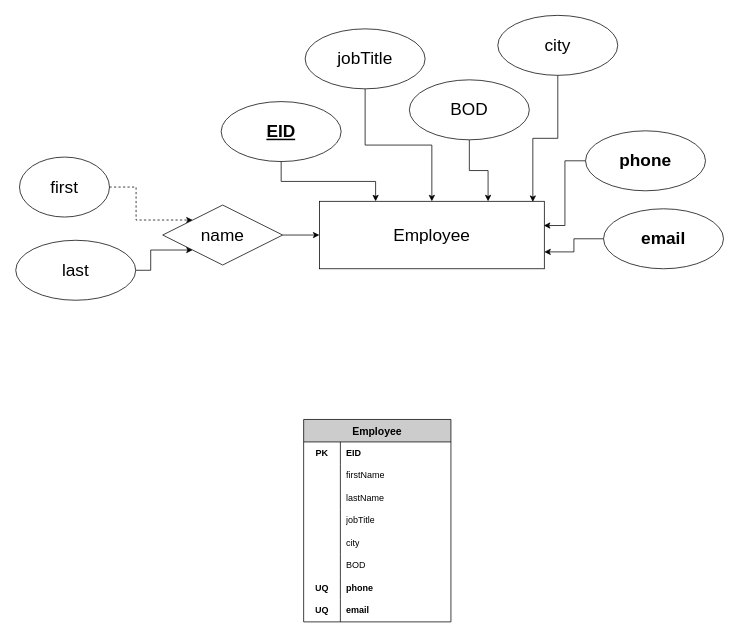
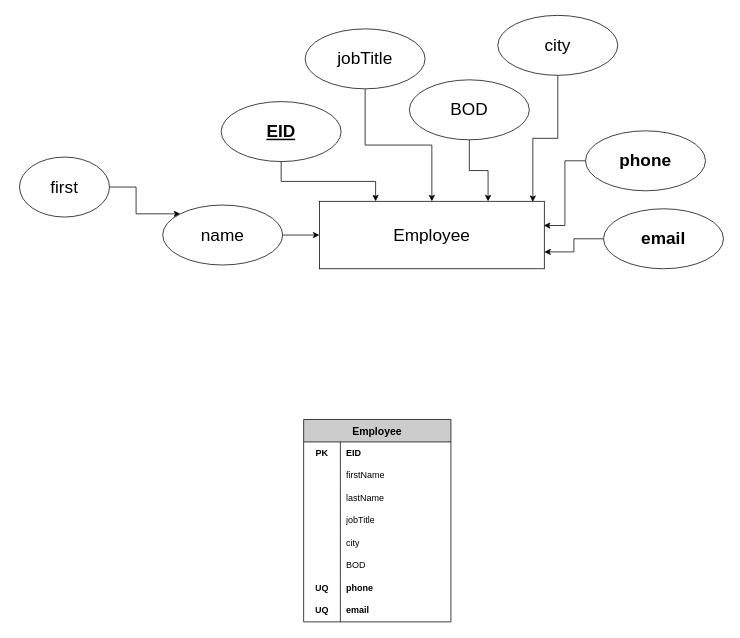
edge "first" -> "name": style dashed -> solid
node "name": shape diamond -> ellipse
edge "last" -> "name": removed
node "last": removed
